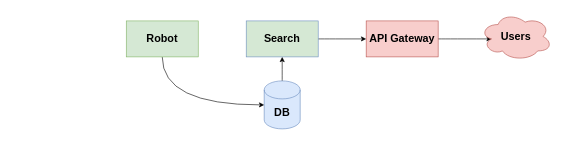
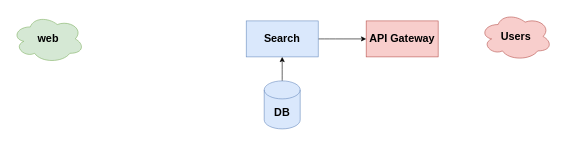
node "web": added
node "Robot": removed
node "Search": fillcolor #d5e8d4 -> #dae8fc
edge "API Gateway" -> "Users": removed
edge "Robot" -> "DB": removed
